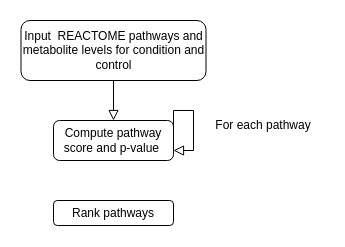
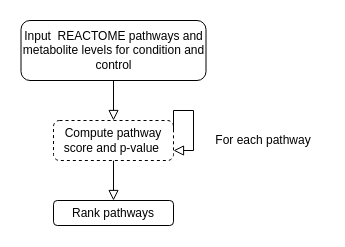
node "For each pathway": moved (264, 126) -> (264, 141)
node "Compute pathway score and p-value": style solid -> dashed
edge "Compute pathway score and p-value" -> "Rank pathways": added
